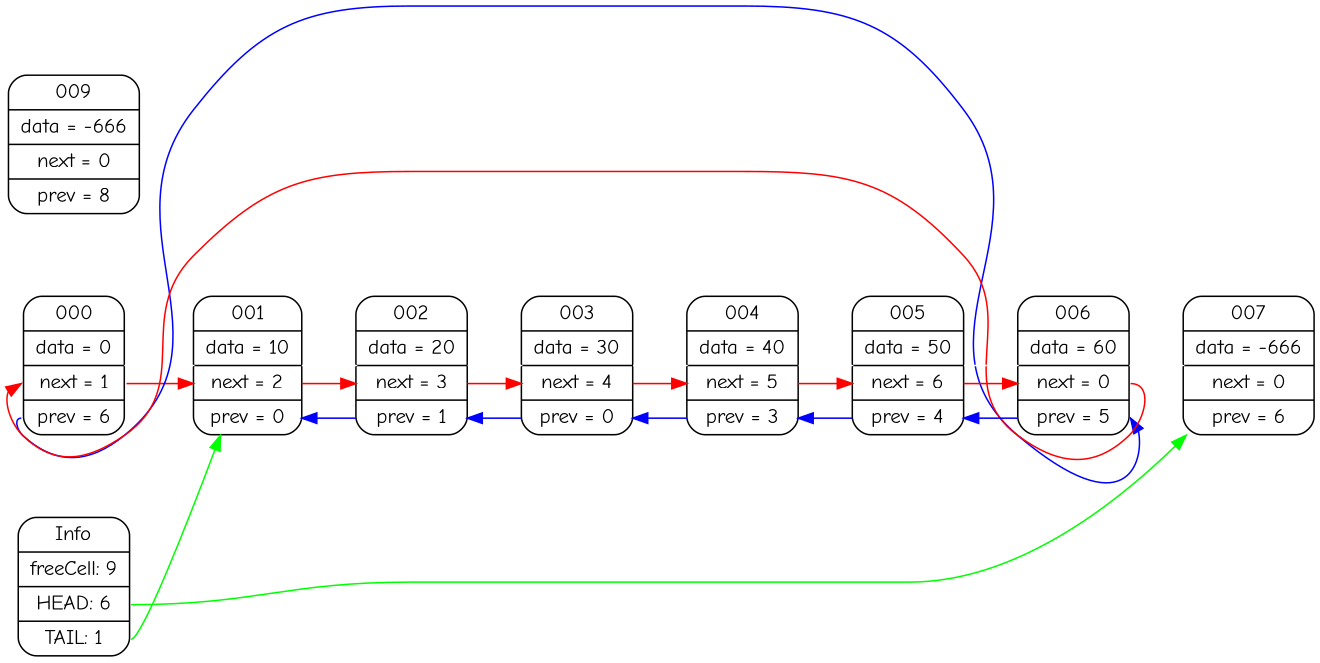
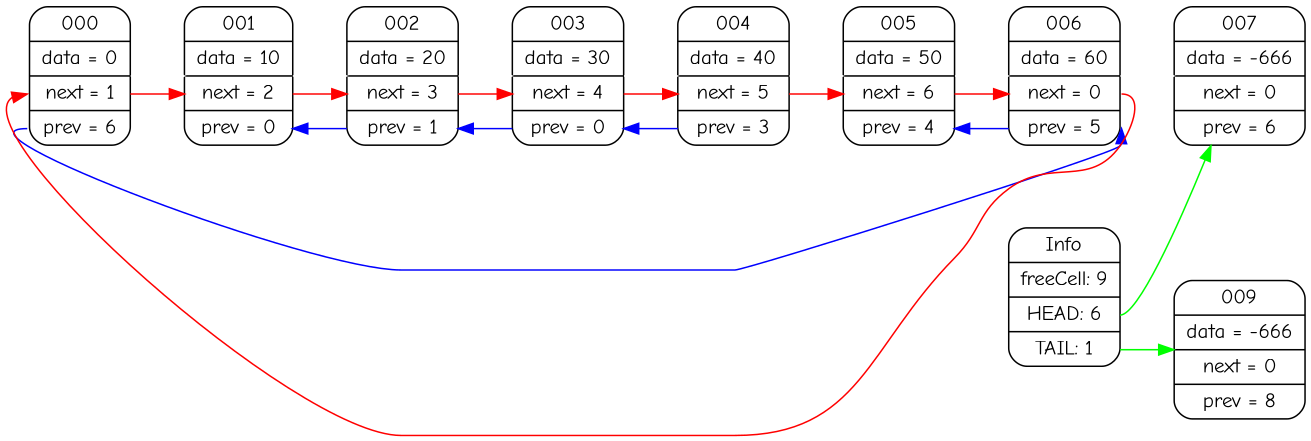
edge "005" -> "004": removed
edge "Info" -> "001": now "Info" -> "009"
